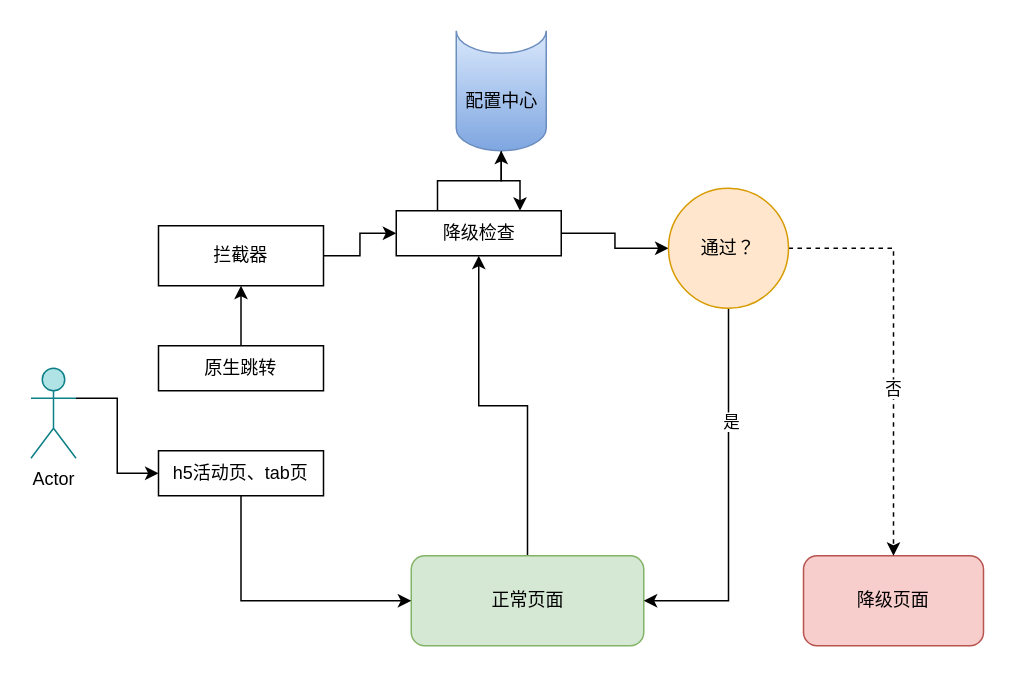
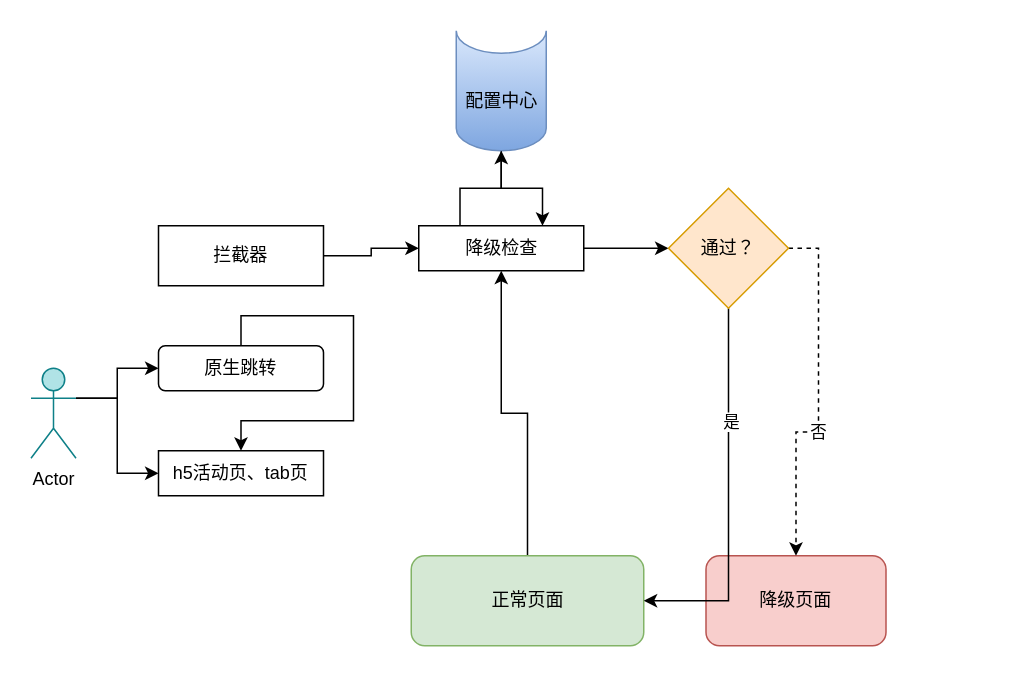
node "降级检查": moved (479, 233) -> (501, 248)
node "通过？": shape ellipse -> diamond
edge "原生跳转" -> "拦截器": now "原生跳转" -> "h5活动页、tab页"
edge "Actor" -> "原生跳转": added
node "原生跳转": shape rectangle -> rounded rectangle
edge "h5活动页、tab页" -> "正常页面": removed
node "降级页面": moved (893, 601) -> (796, 601)
